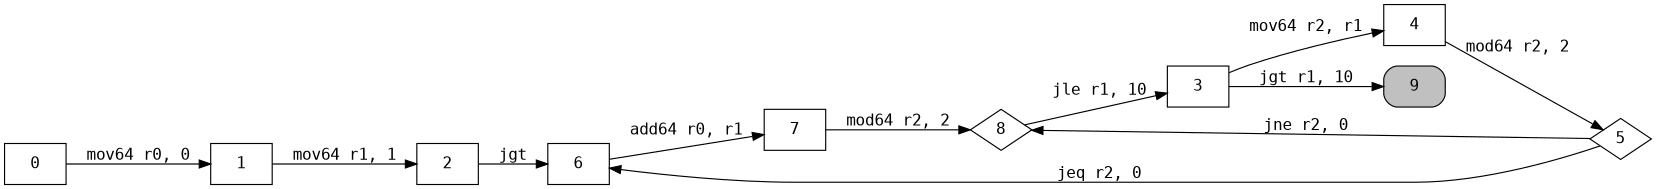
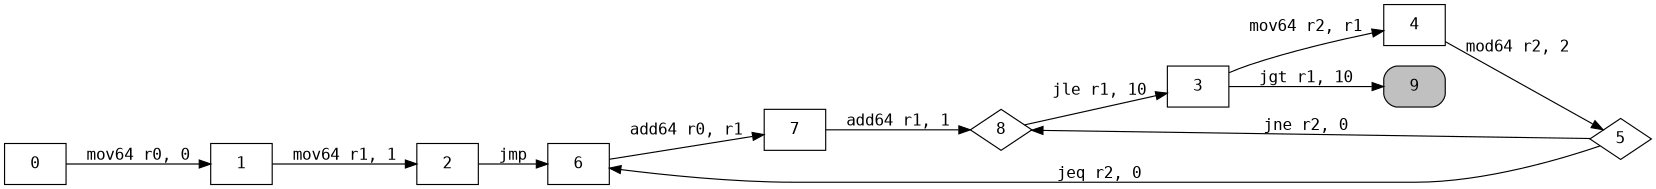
edge "7" -> "8": label "mod64 r2, 2" -> "add64 r1, 1"
edge "2" -> "6": label "jgt" -> "jmp"
